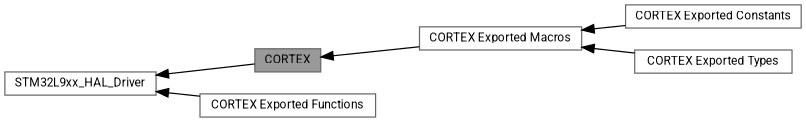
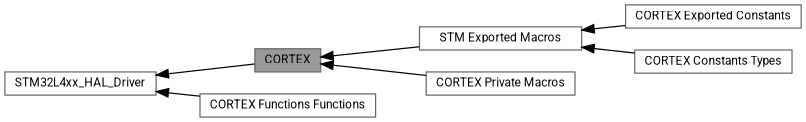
node "CORTEX Exported Macros": label "CORTEX Exported Macros" -> "STM Exported Macros"
node "CORTEX Exported Types": label "CORTEX Exported Types" -> "CORTEX Constants Types"
node "STM32L9xx_HAL_Driver": label "STM32L9xx_HAL_Driver" -> "STM32L4xx_HAL_Driver"
node "CORTEX Private Macros": added
node "CORTEX Exported Functions": label "CORTEX Exported Functions" -> "CORTEX Functions Functions"
